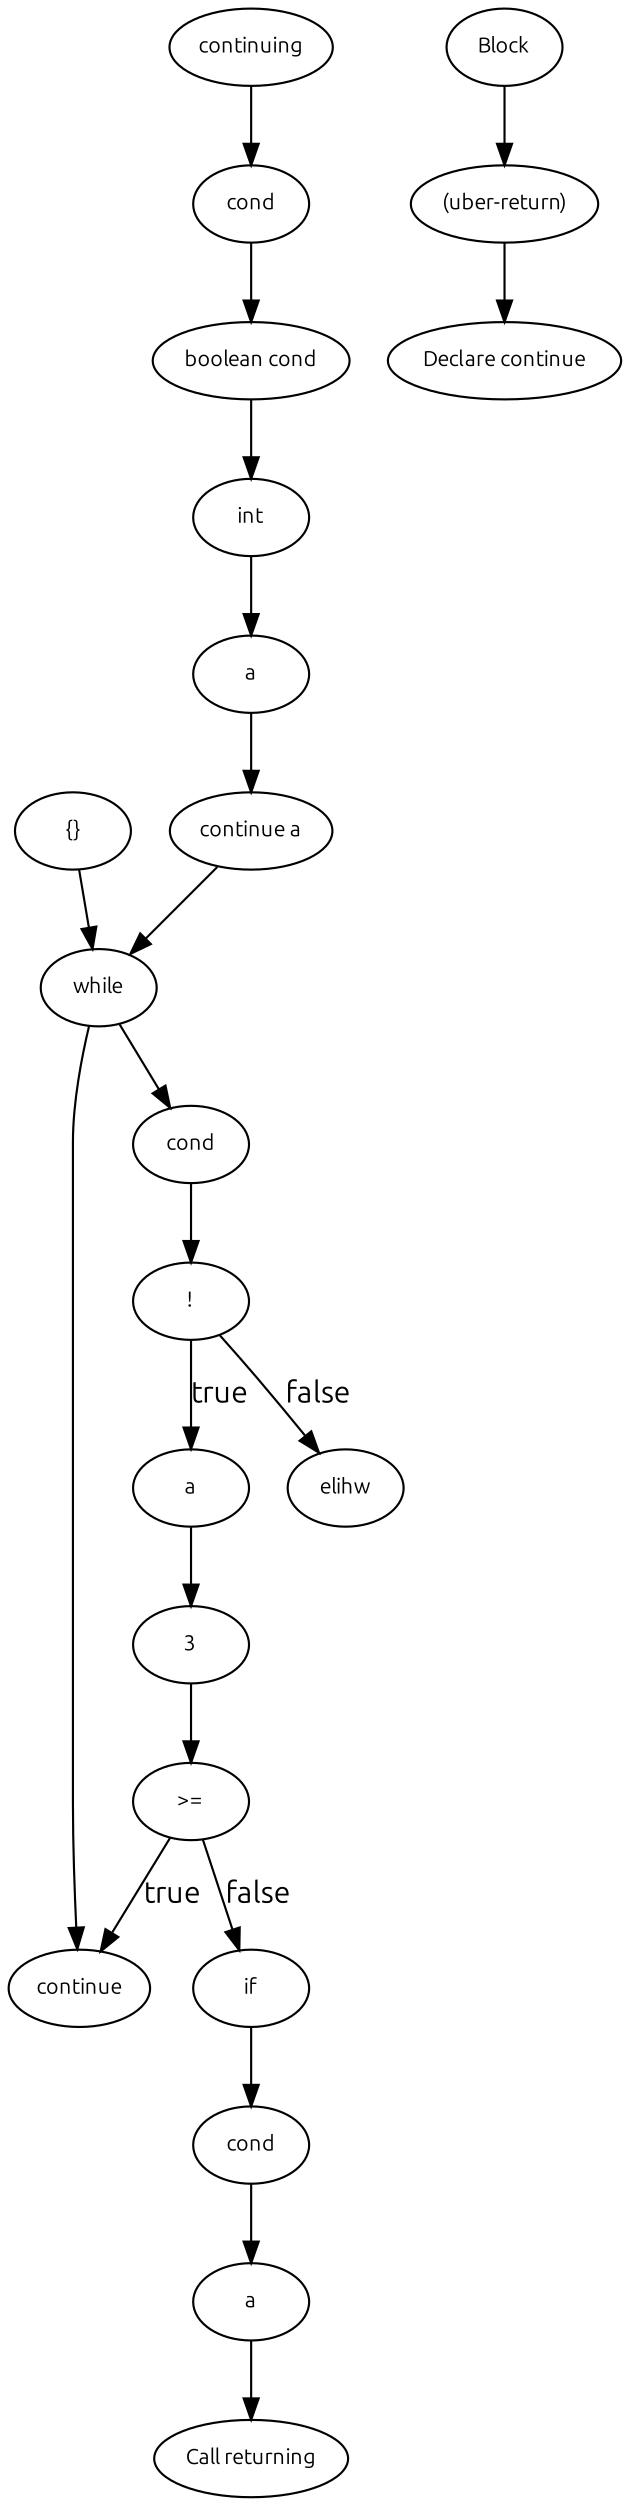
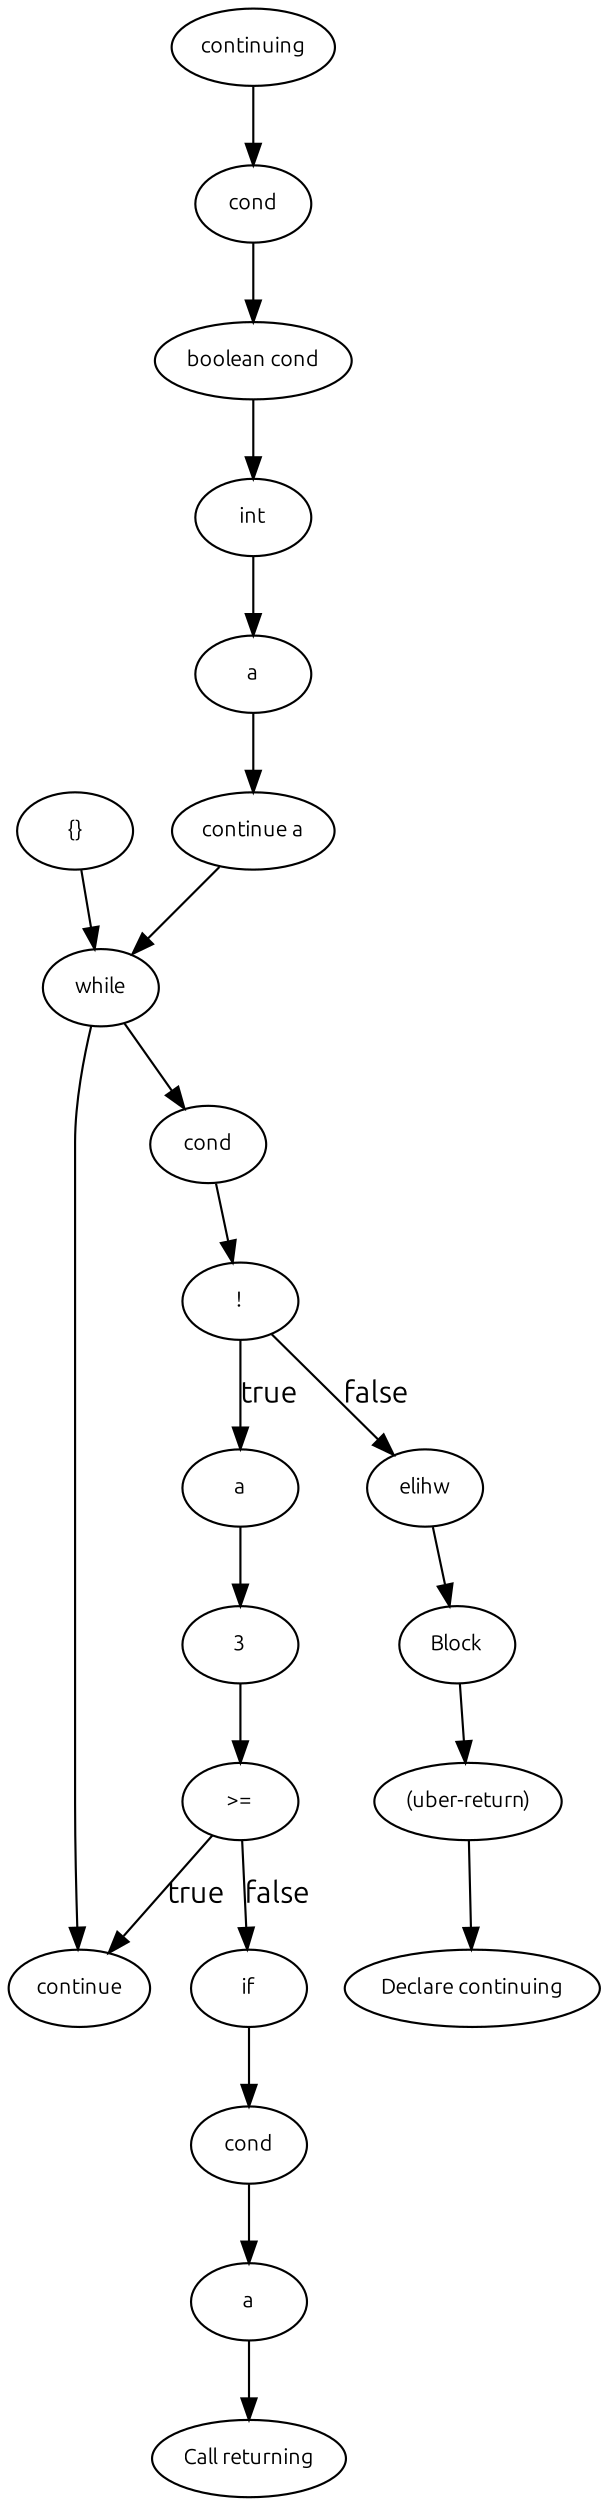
node "Declare continue": label "Declare continue" -> "Declare continuing"
edge "elihw" -> "Block": added
